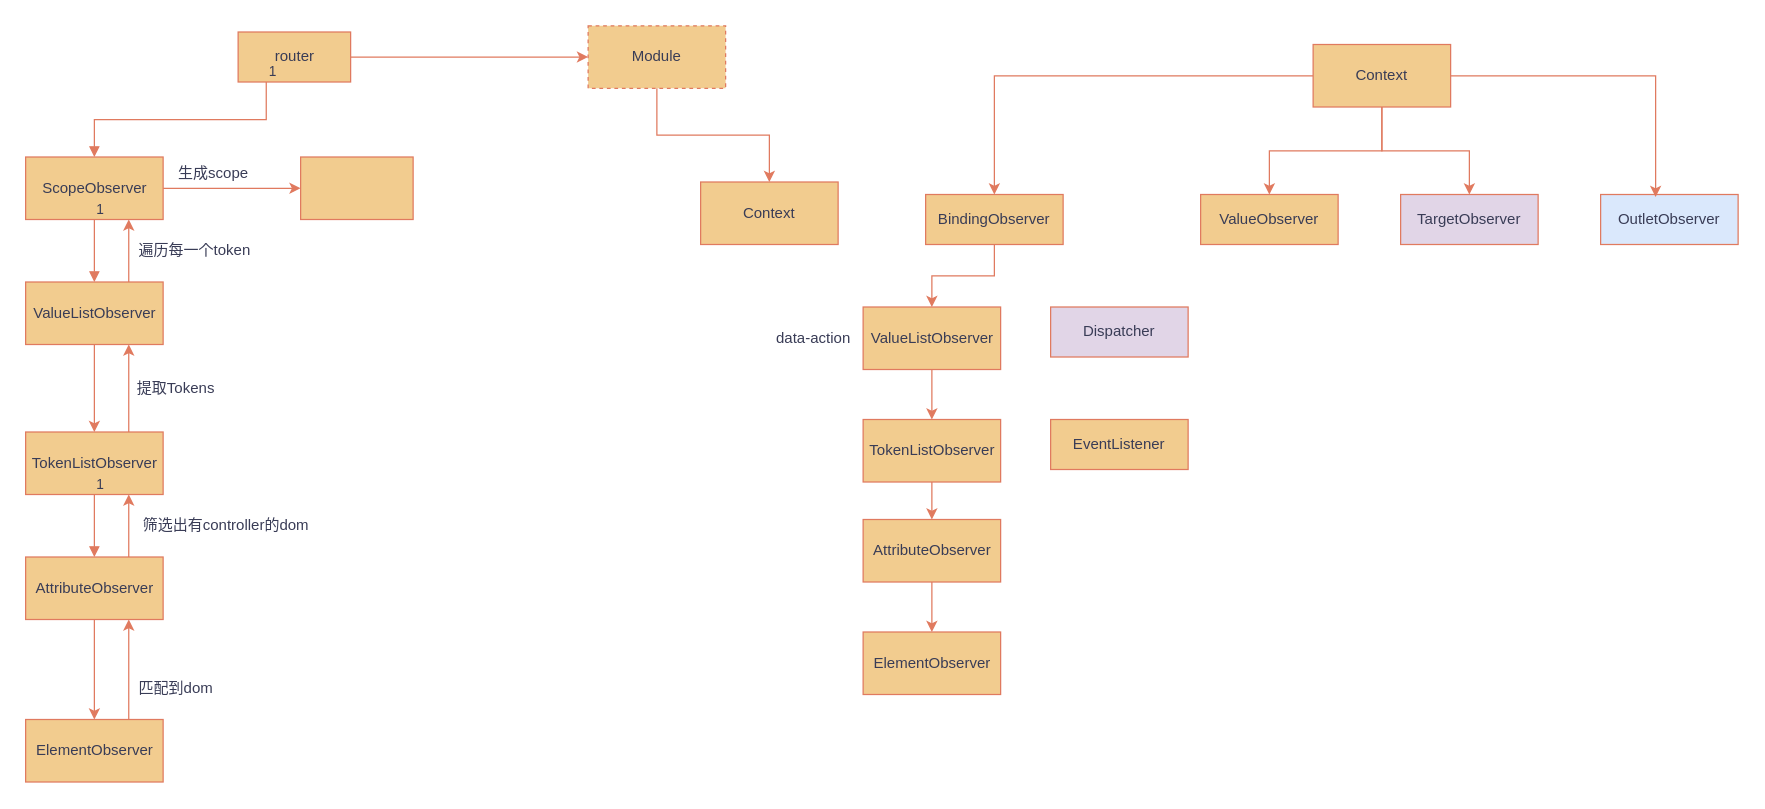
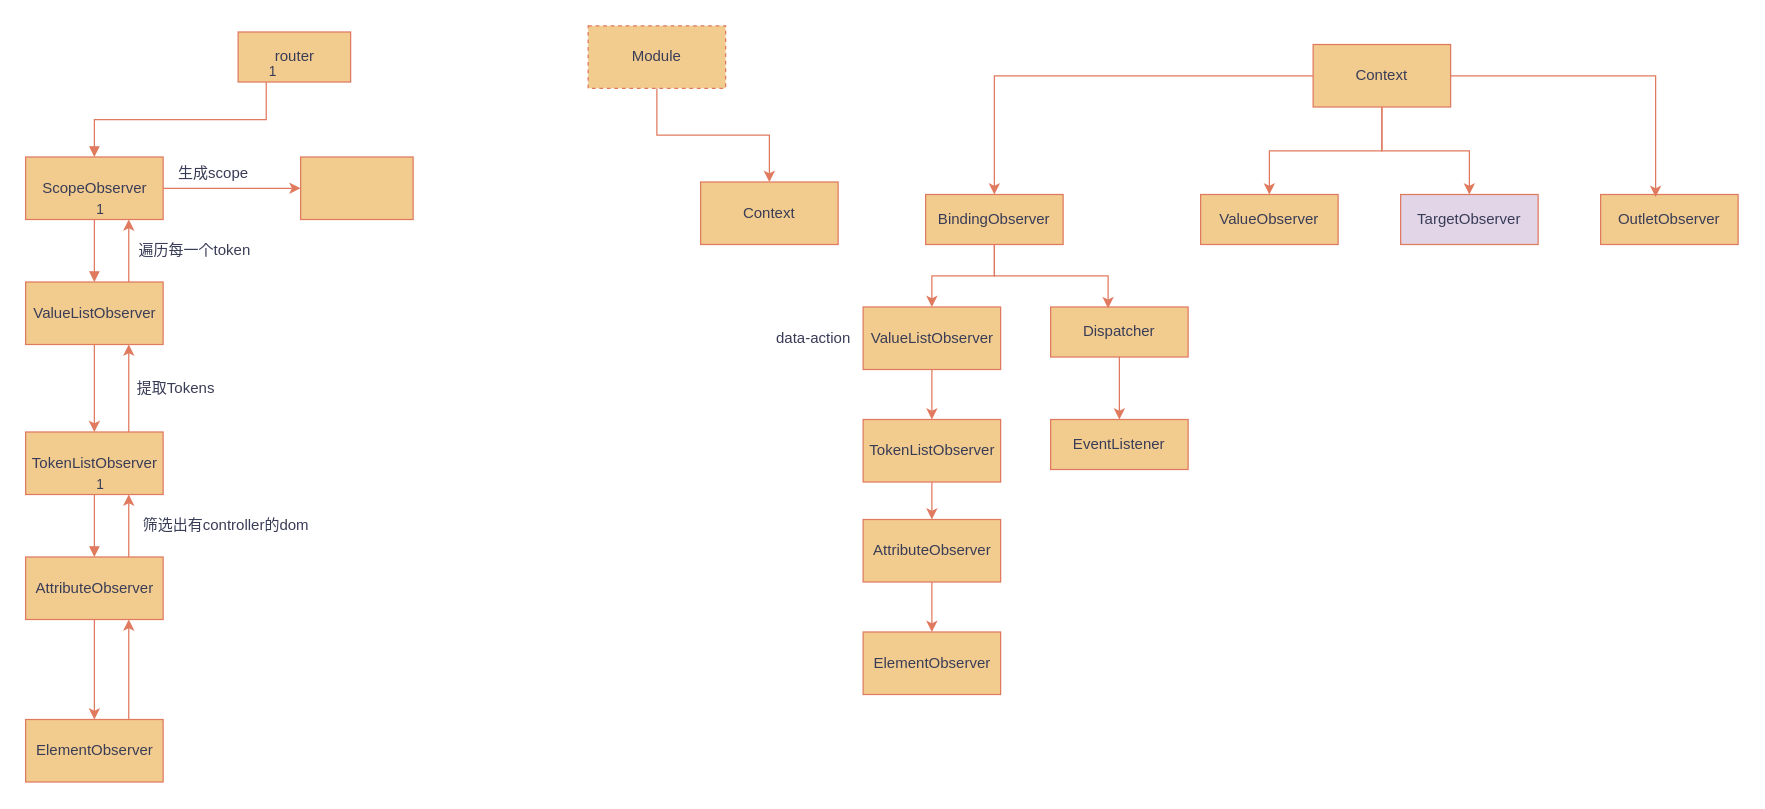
edge "router" -> "Module": removed
node "OutletObserver": fillcolor #dae8fc -> #f2cc8f
edge "BindingObserver" -> "Dispatcher": added
node "Dispatcher": fillcolor #e1d5e7 -> #f2cc8f
edge "Dispatcher" -> "EventListener": added
node "匹配到dom": removed
